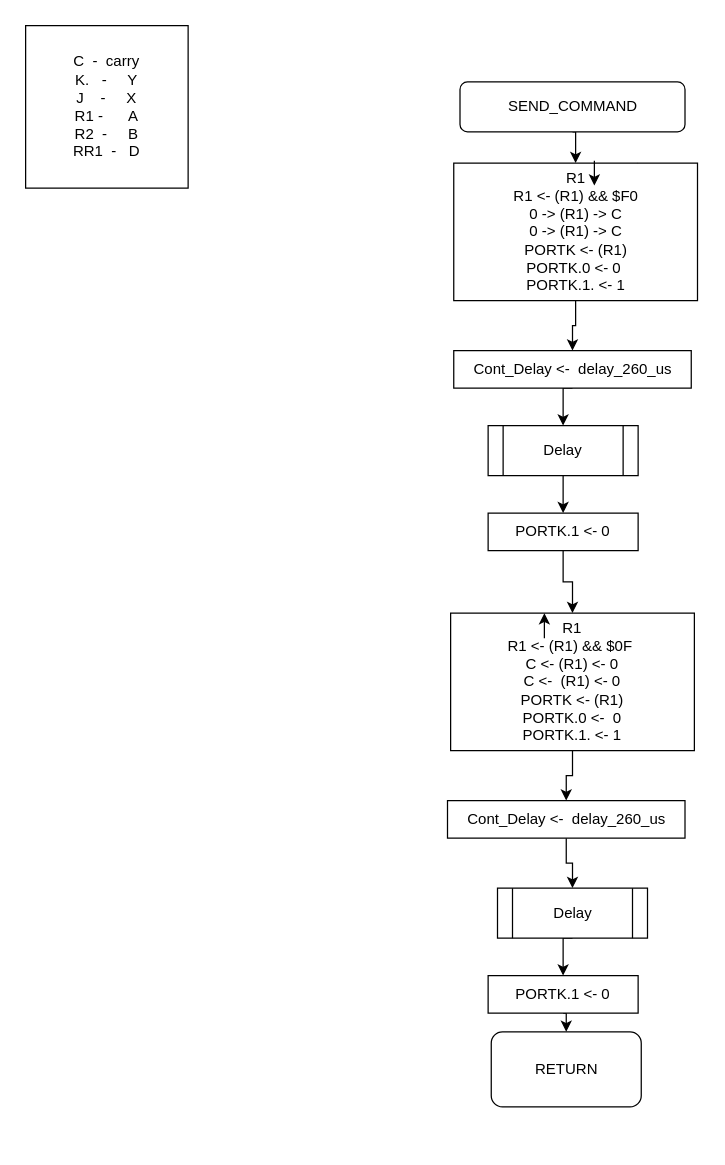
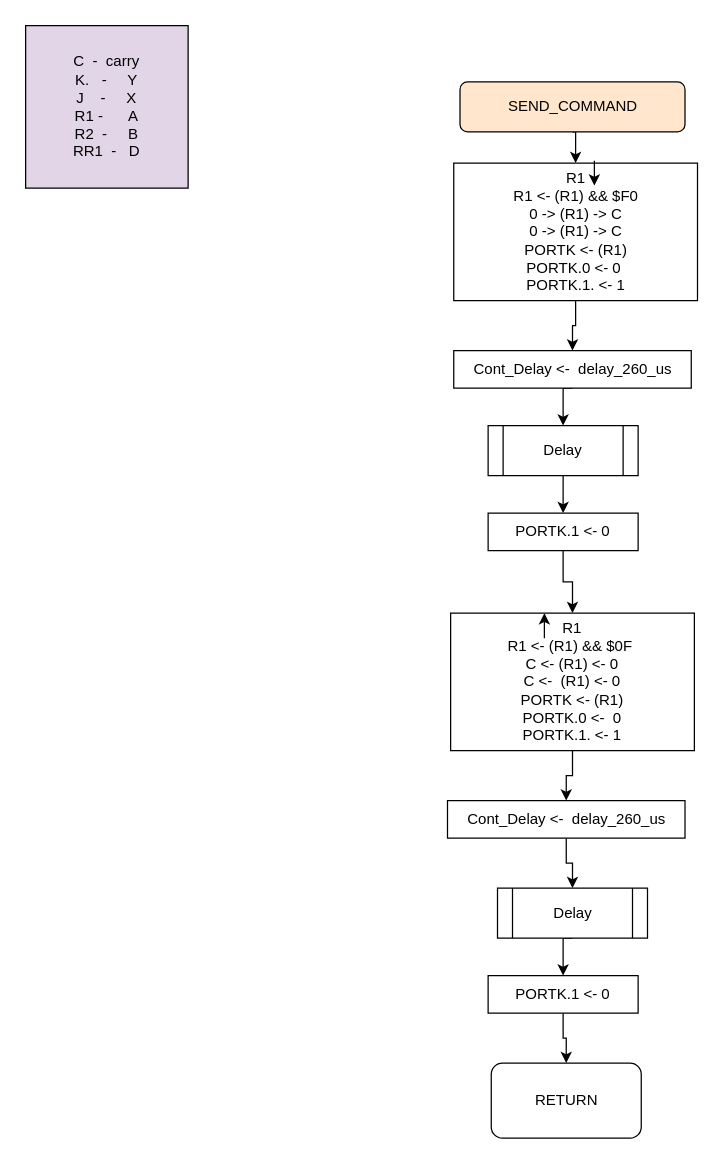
node "C - carry K. - Y J - X R1 - A R2 - B RR1 - D": fillcolor #ffffff -> #e1d5e7
node "SEND_COMMAND": fillcolor #ffffff -> #ffe6cc
node "RETURN": moved (566, 1069) -> (566, 1101)
